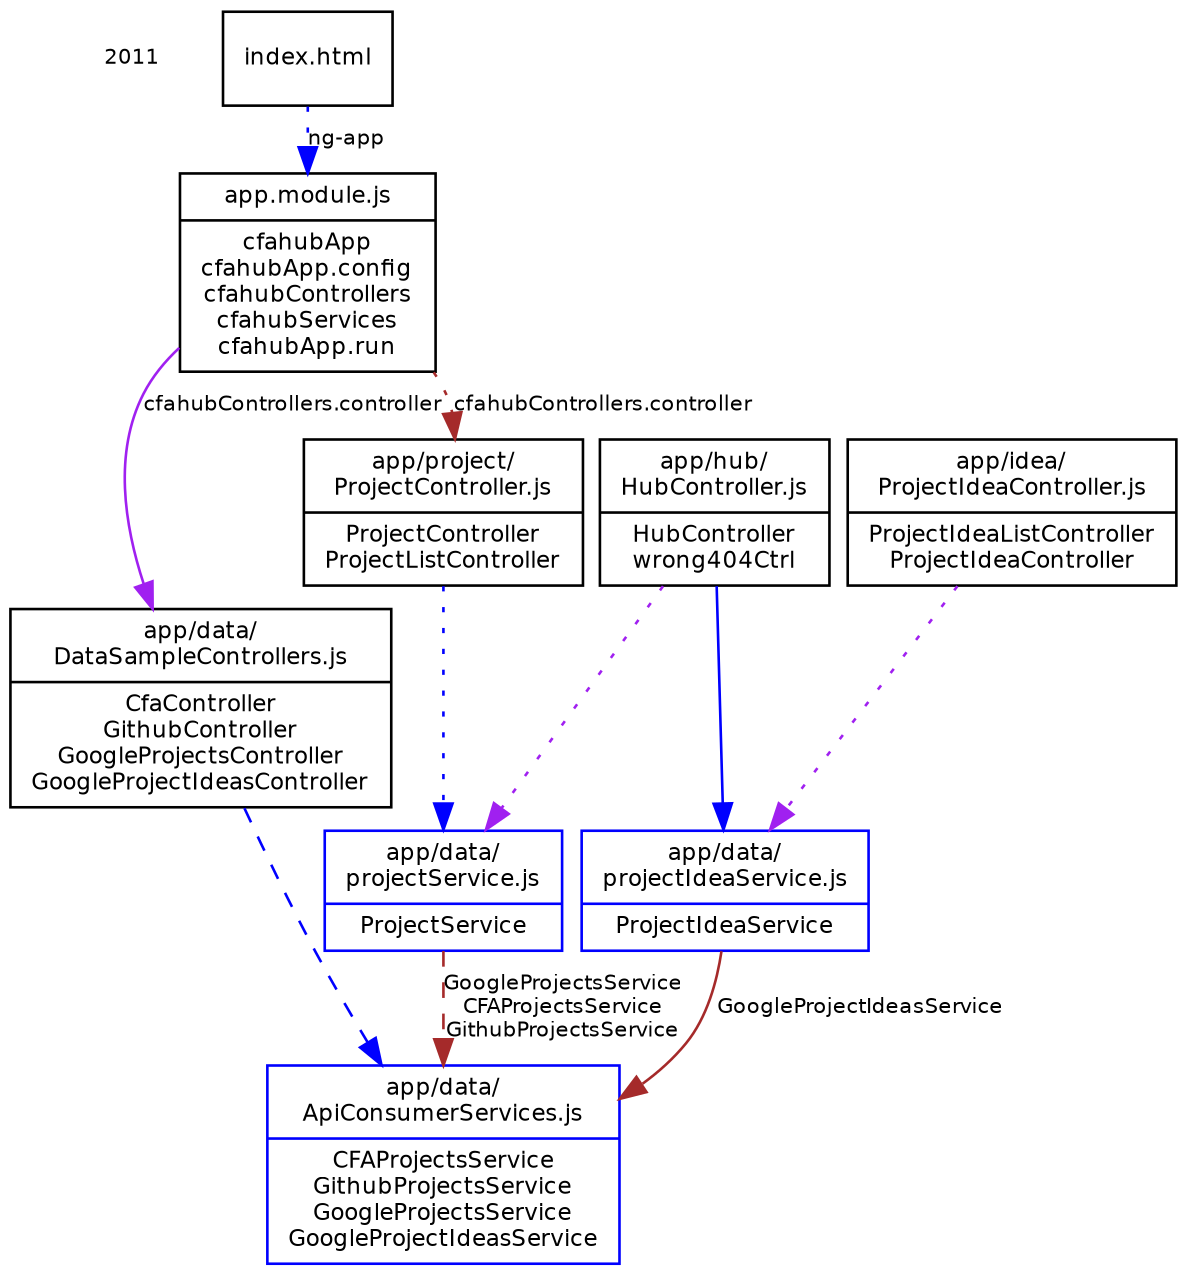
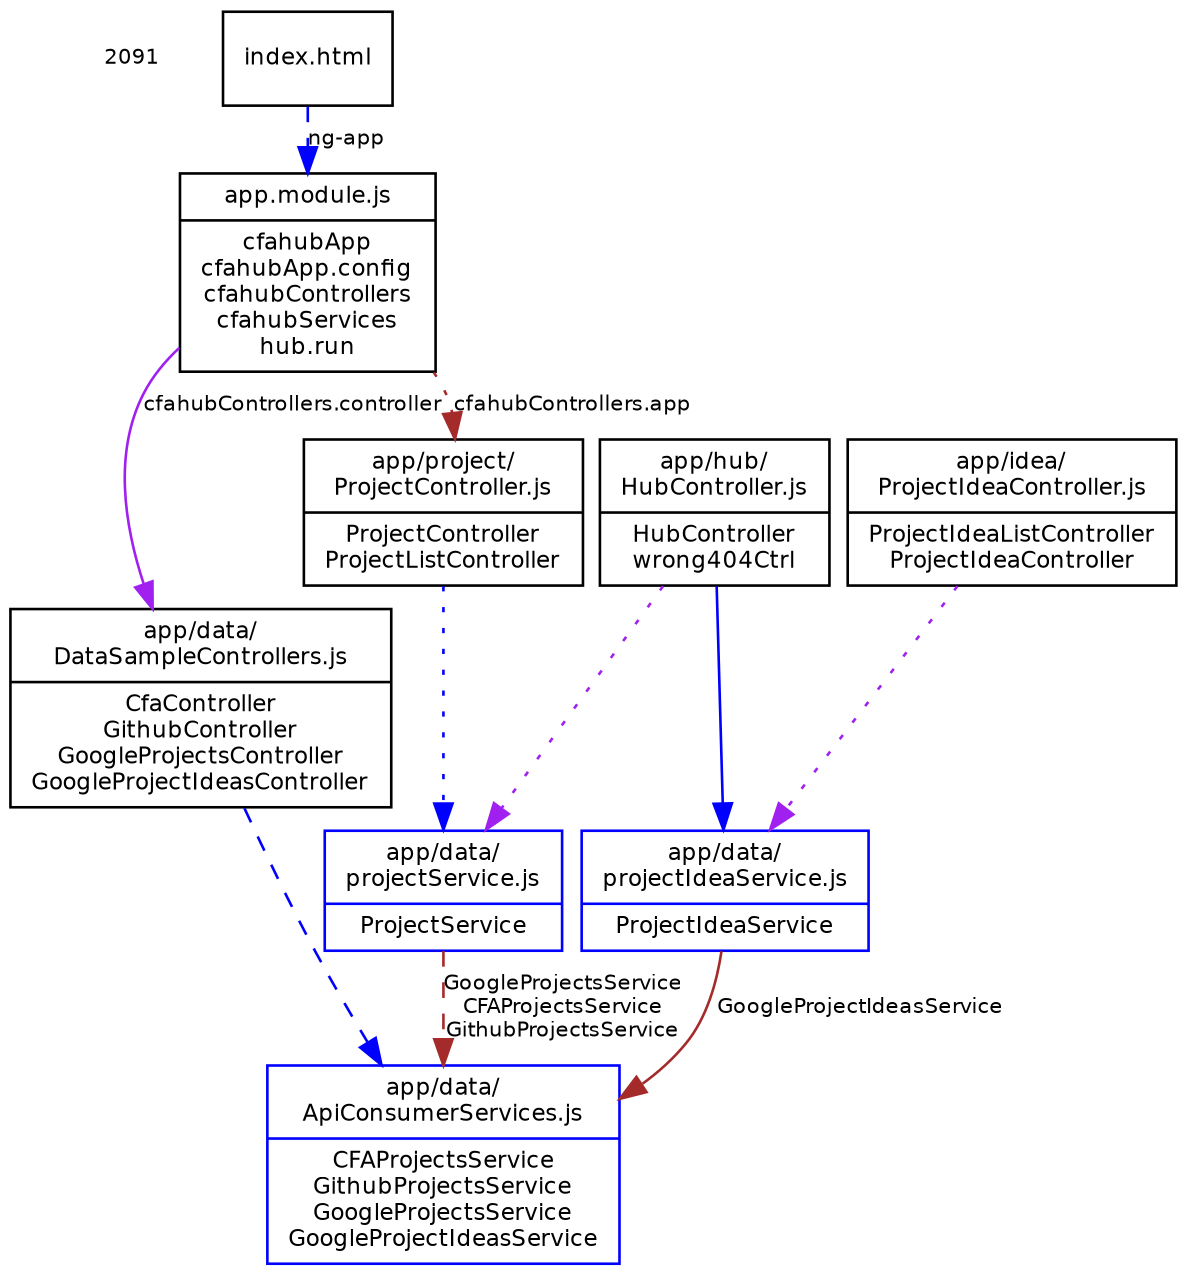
node "2011": label "2011" -> "2091"
edge "index.html" -> "app.module.js": style dotted -> dashed
node "app.module.js": text "cfahubApp.run" -> "hub.run"
edge "app.module.js" -> "app/project/": label "cfahubControllers.controller" -> "cfahubControllers.app"
